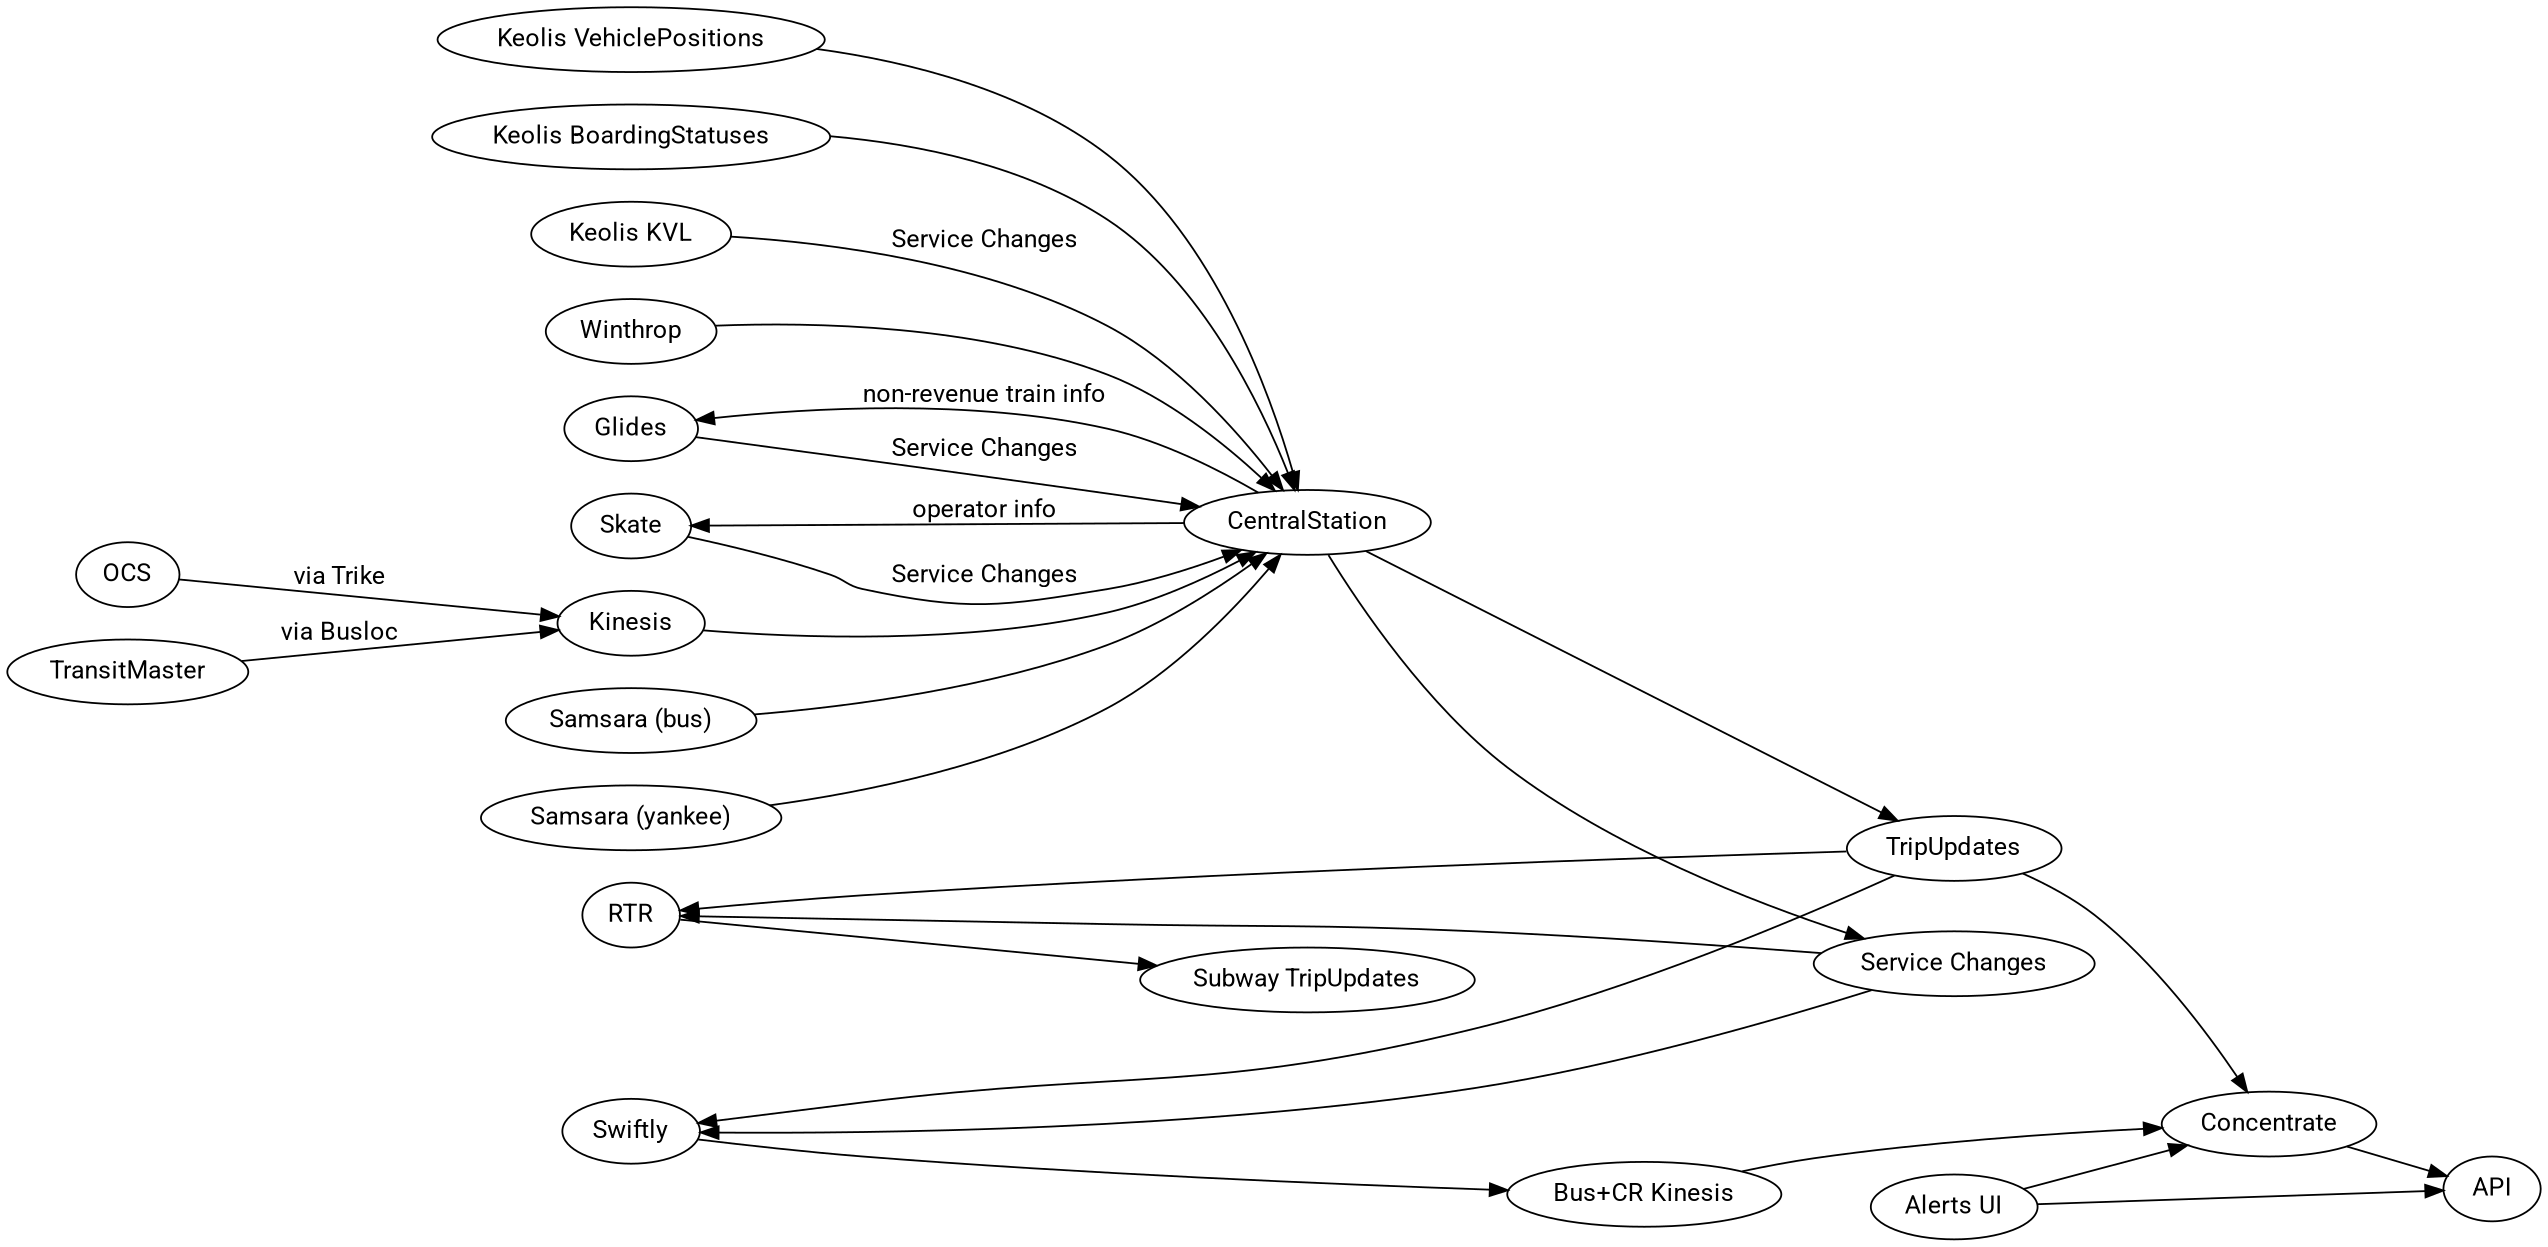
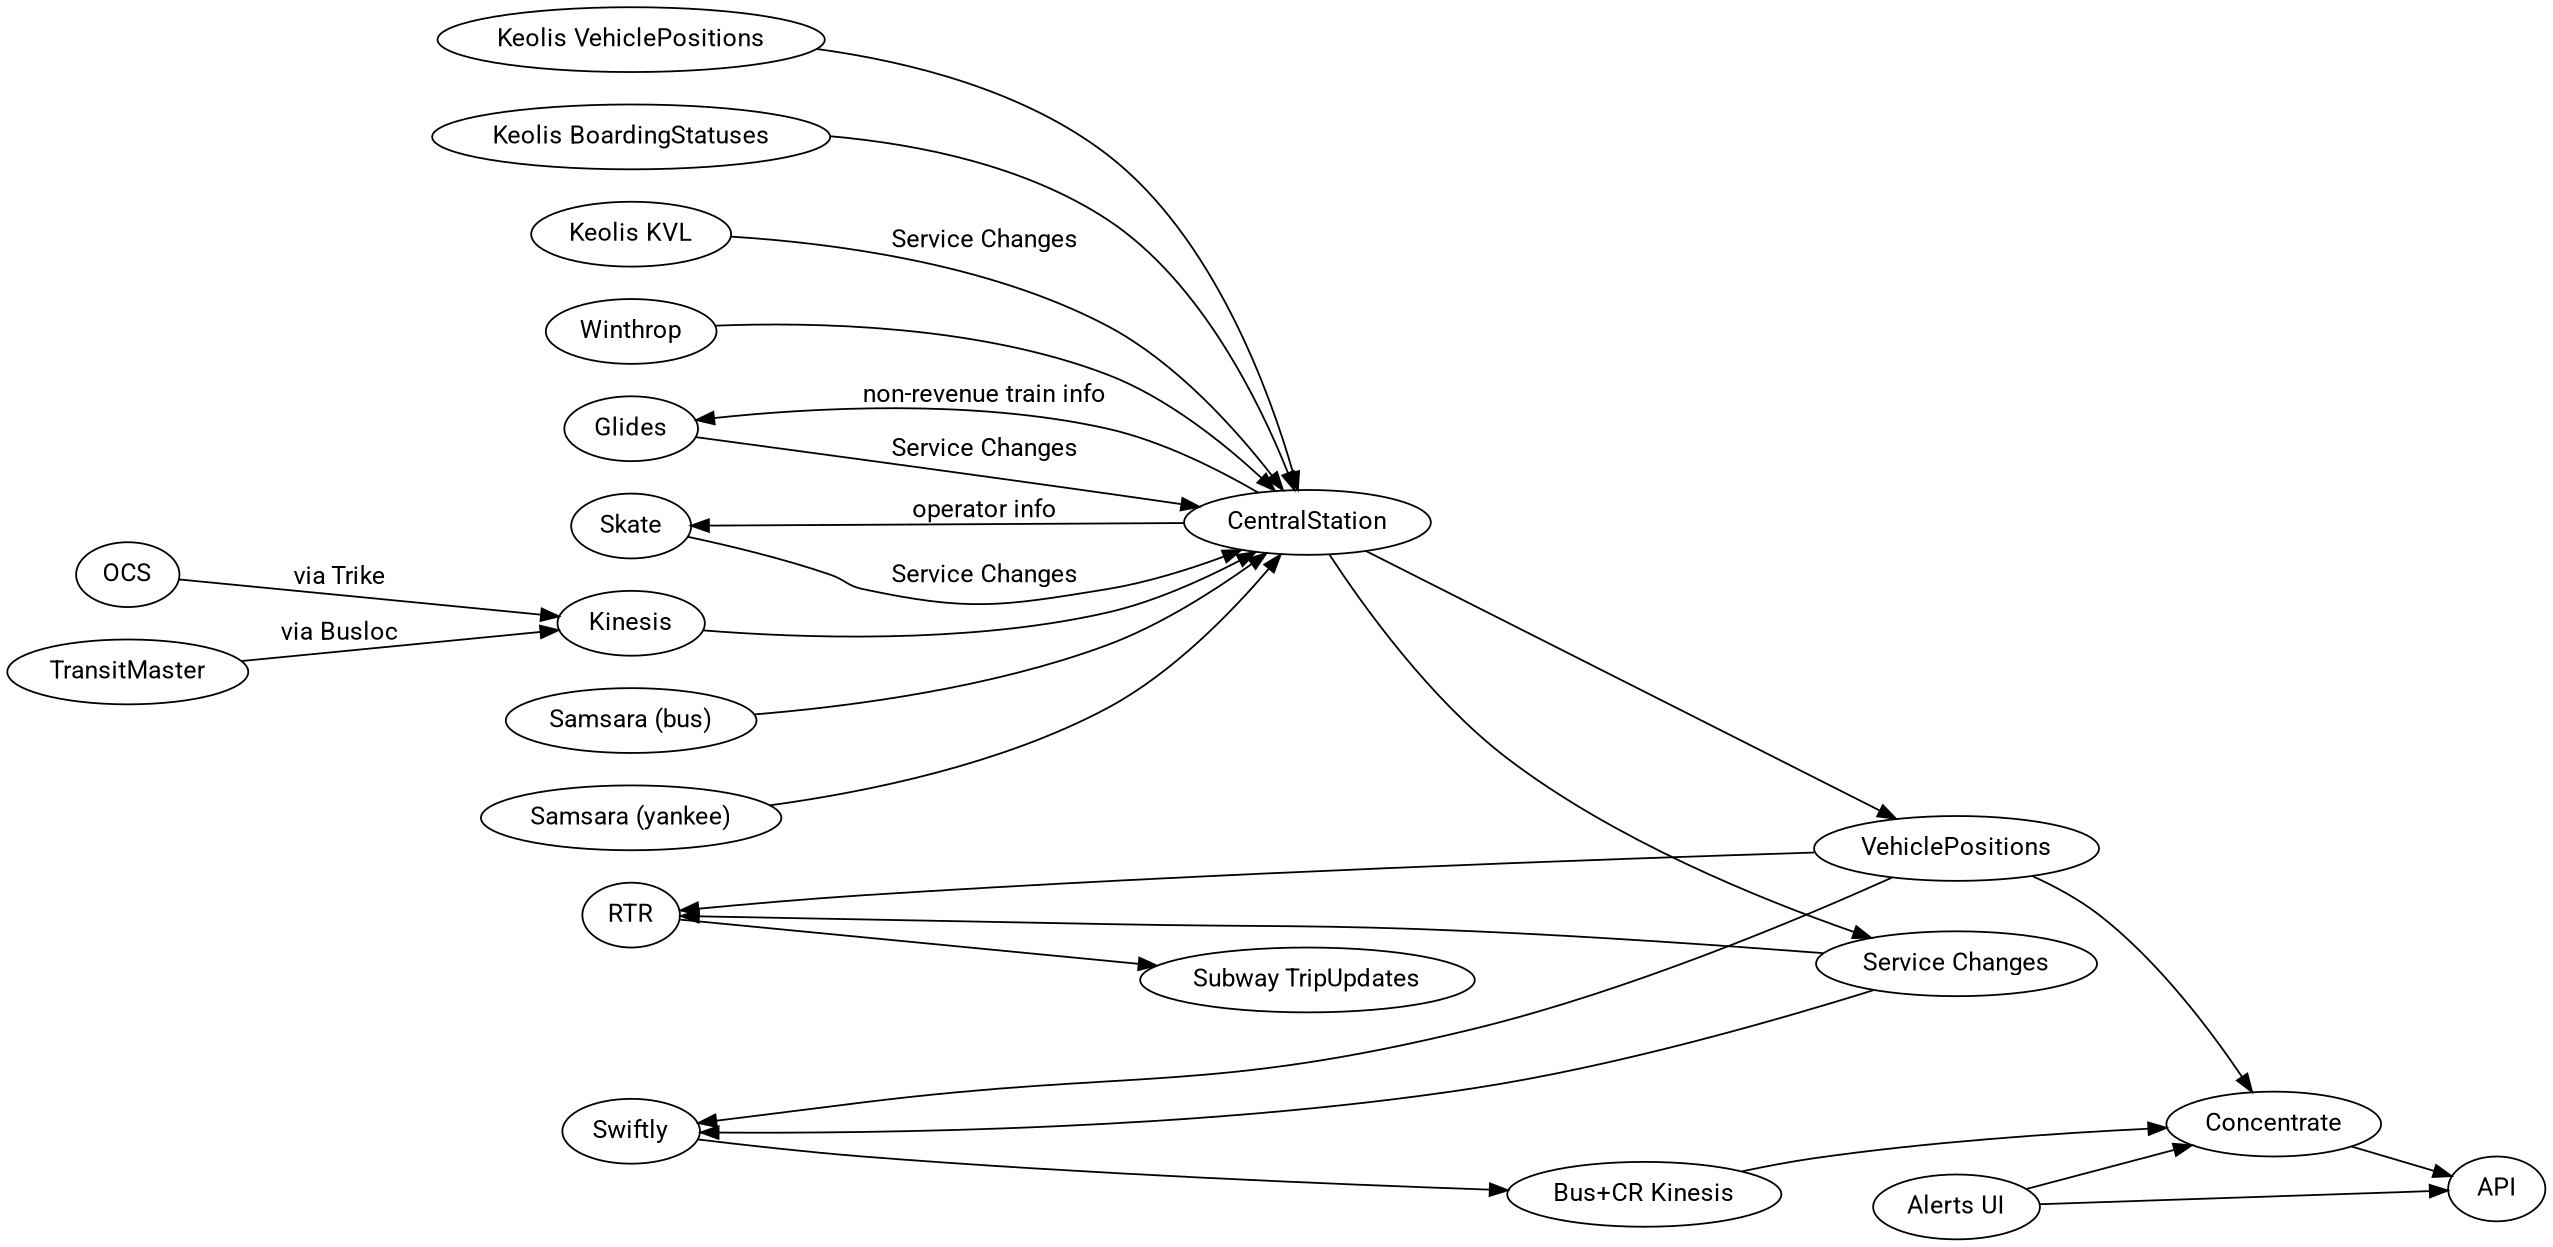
node "TripUpdates": label "TripUpdates" -> "VehiclePositions"
